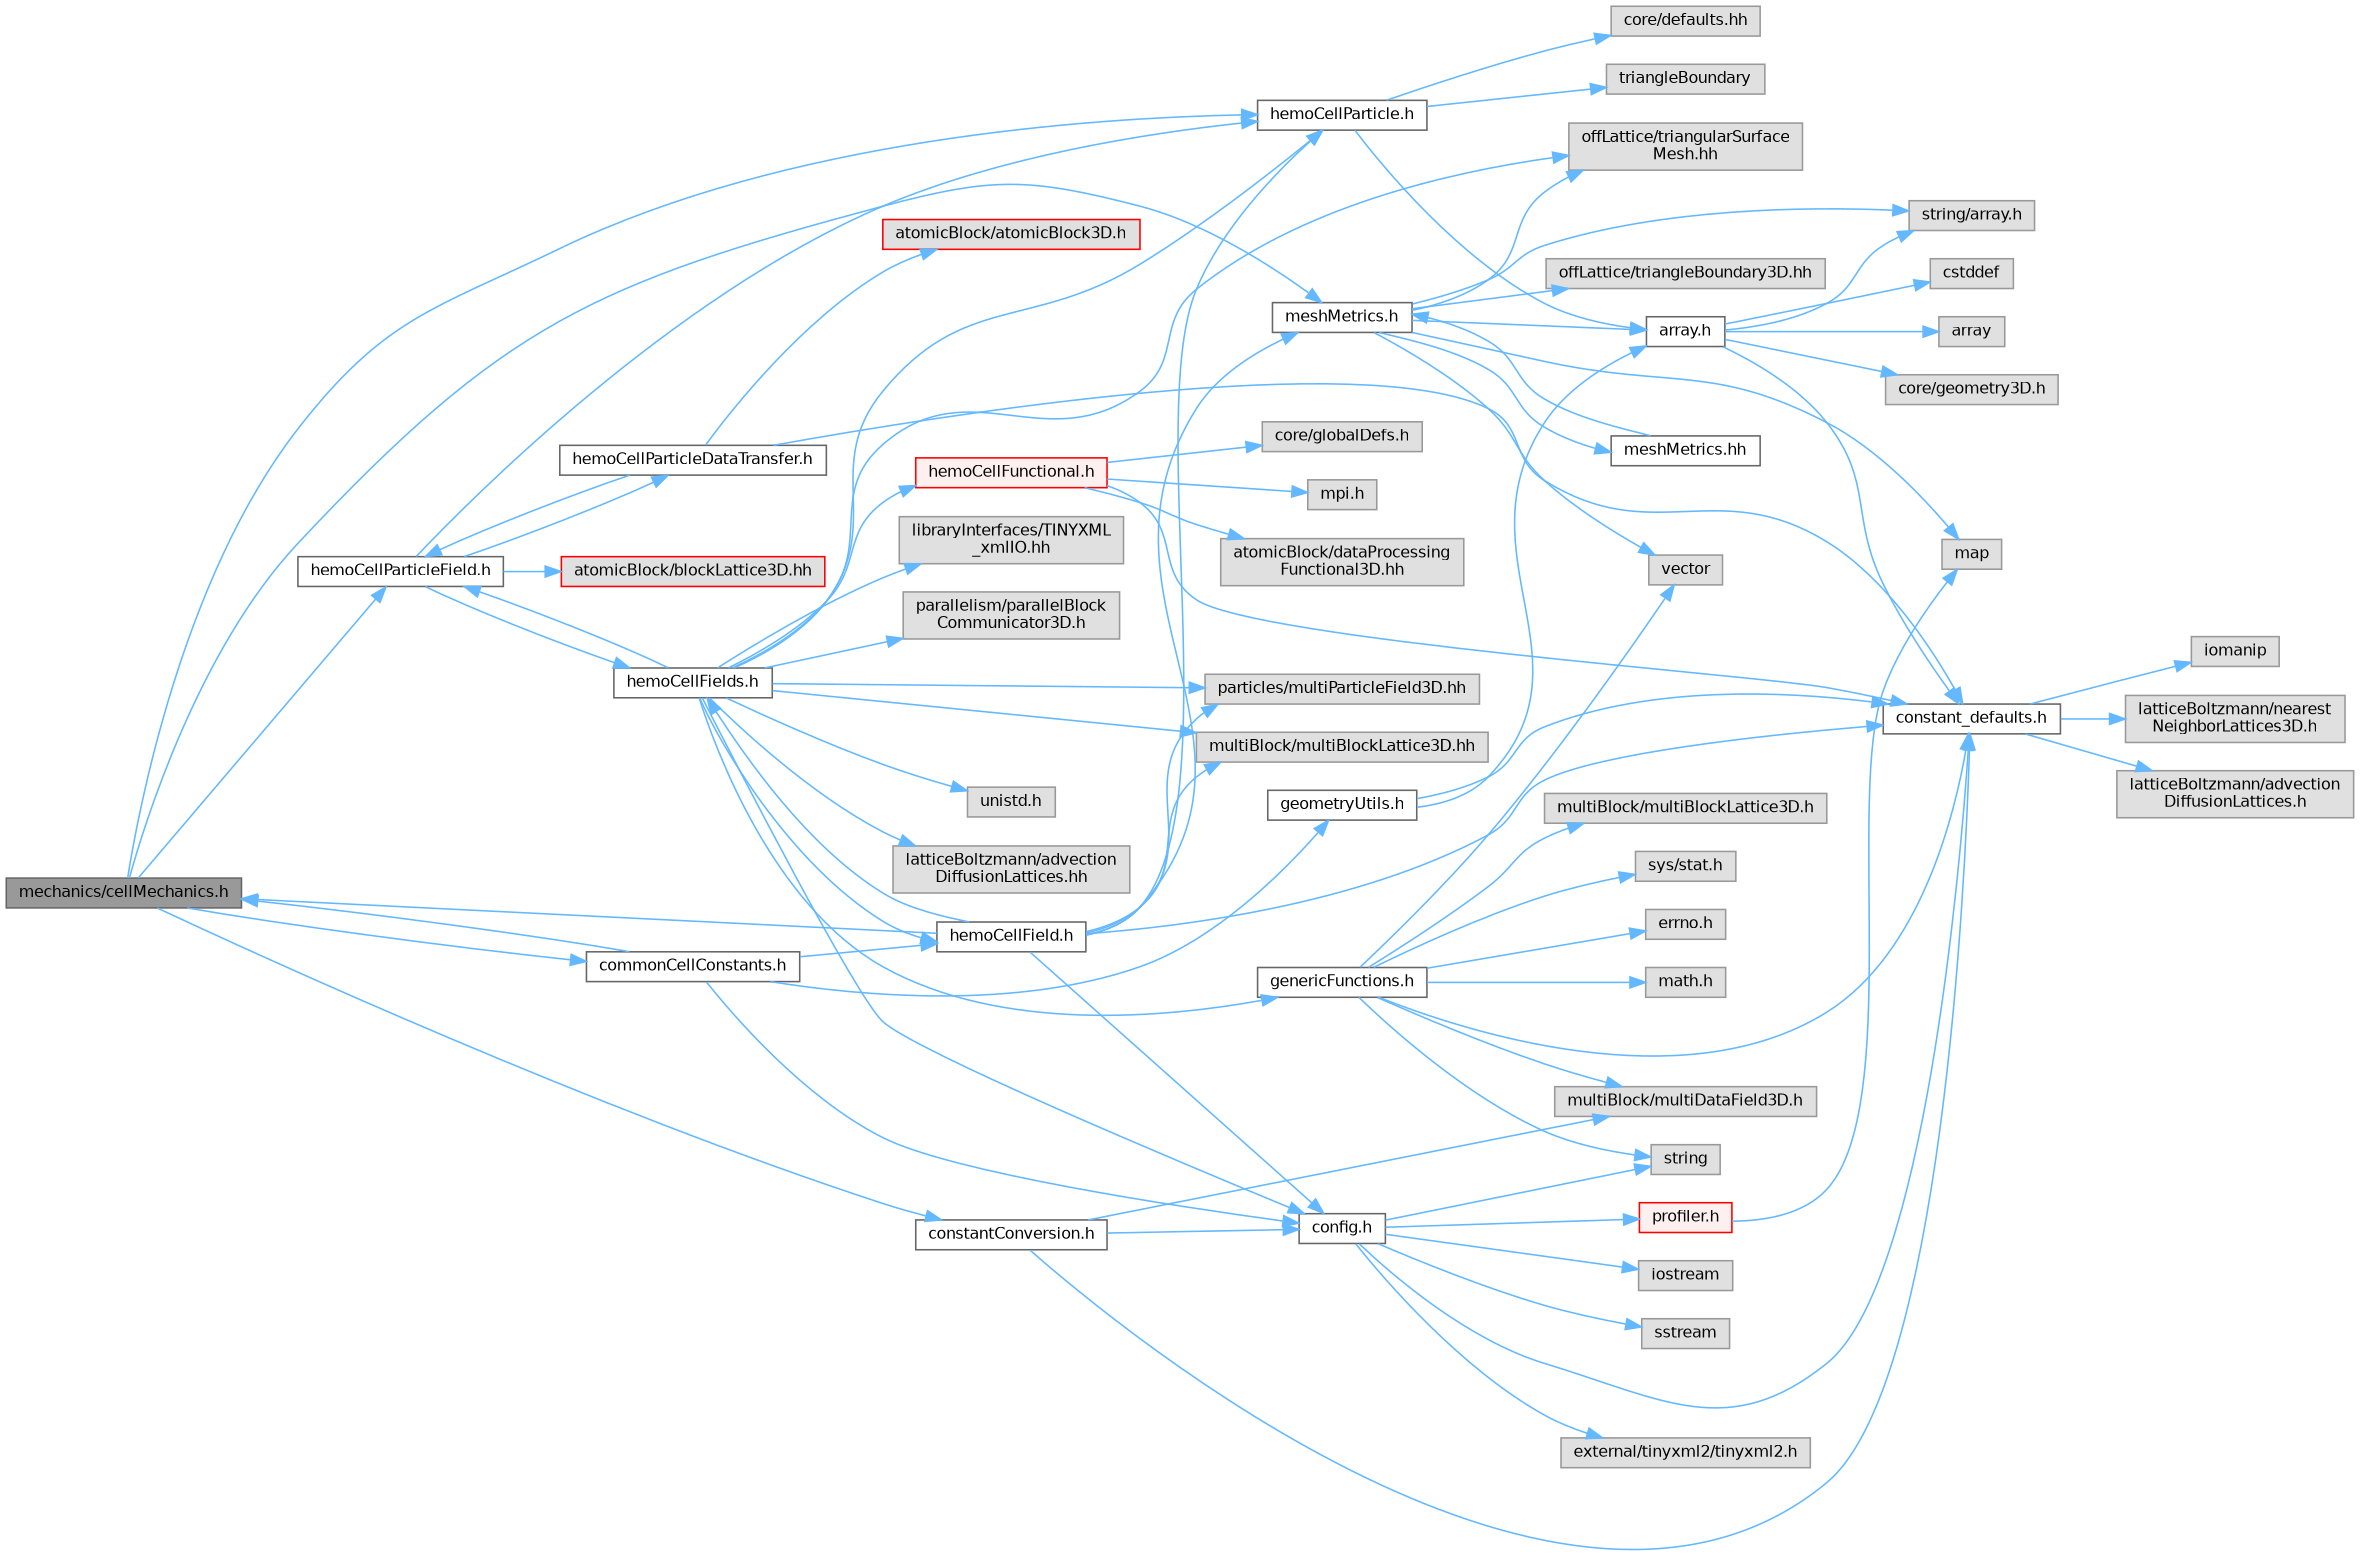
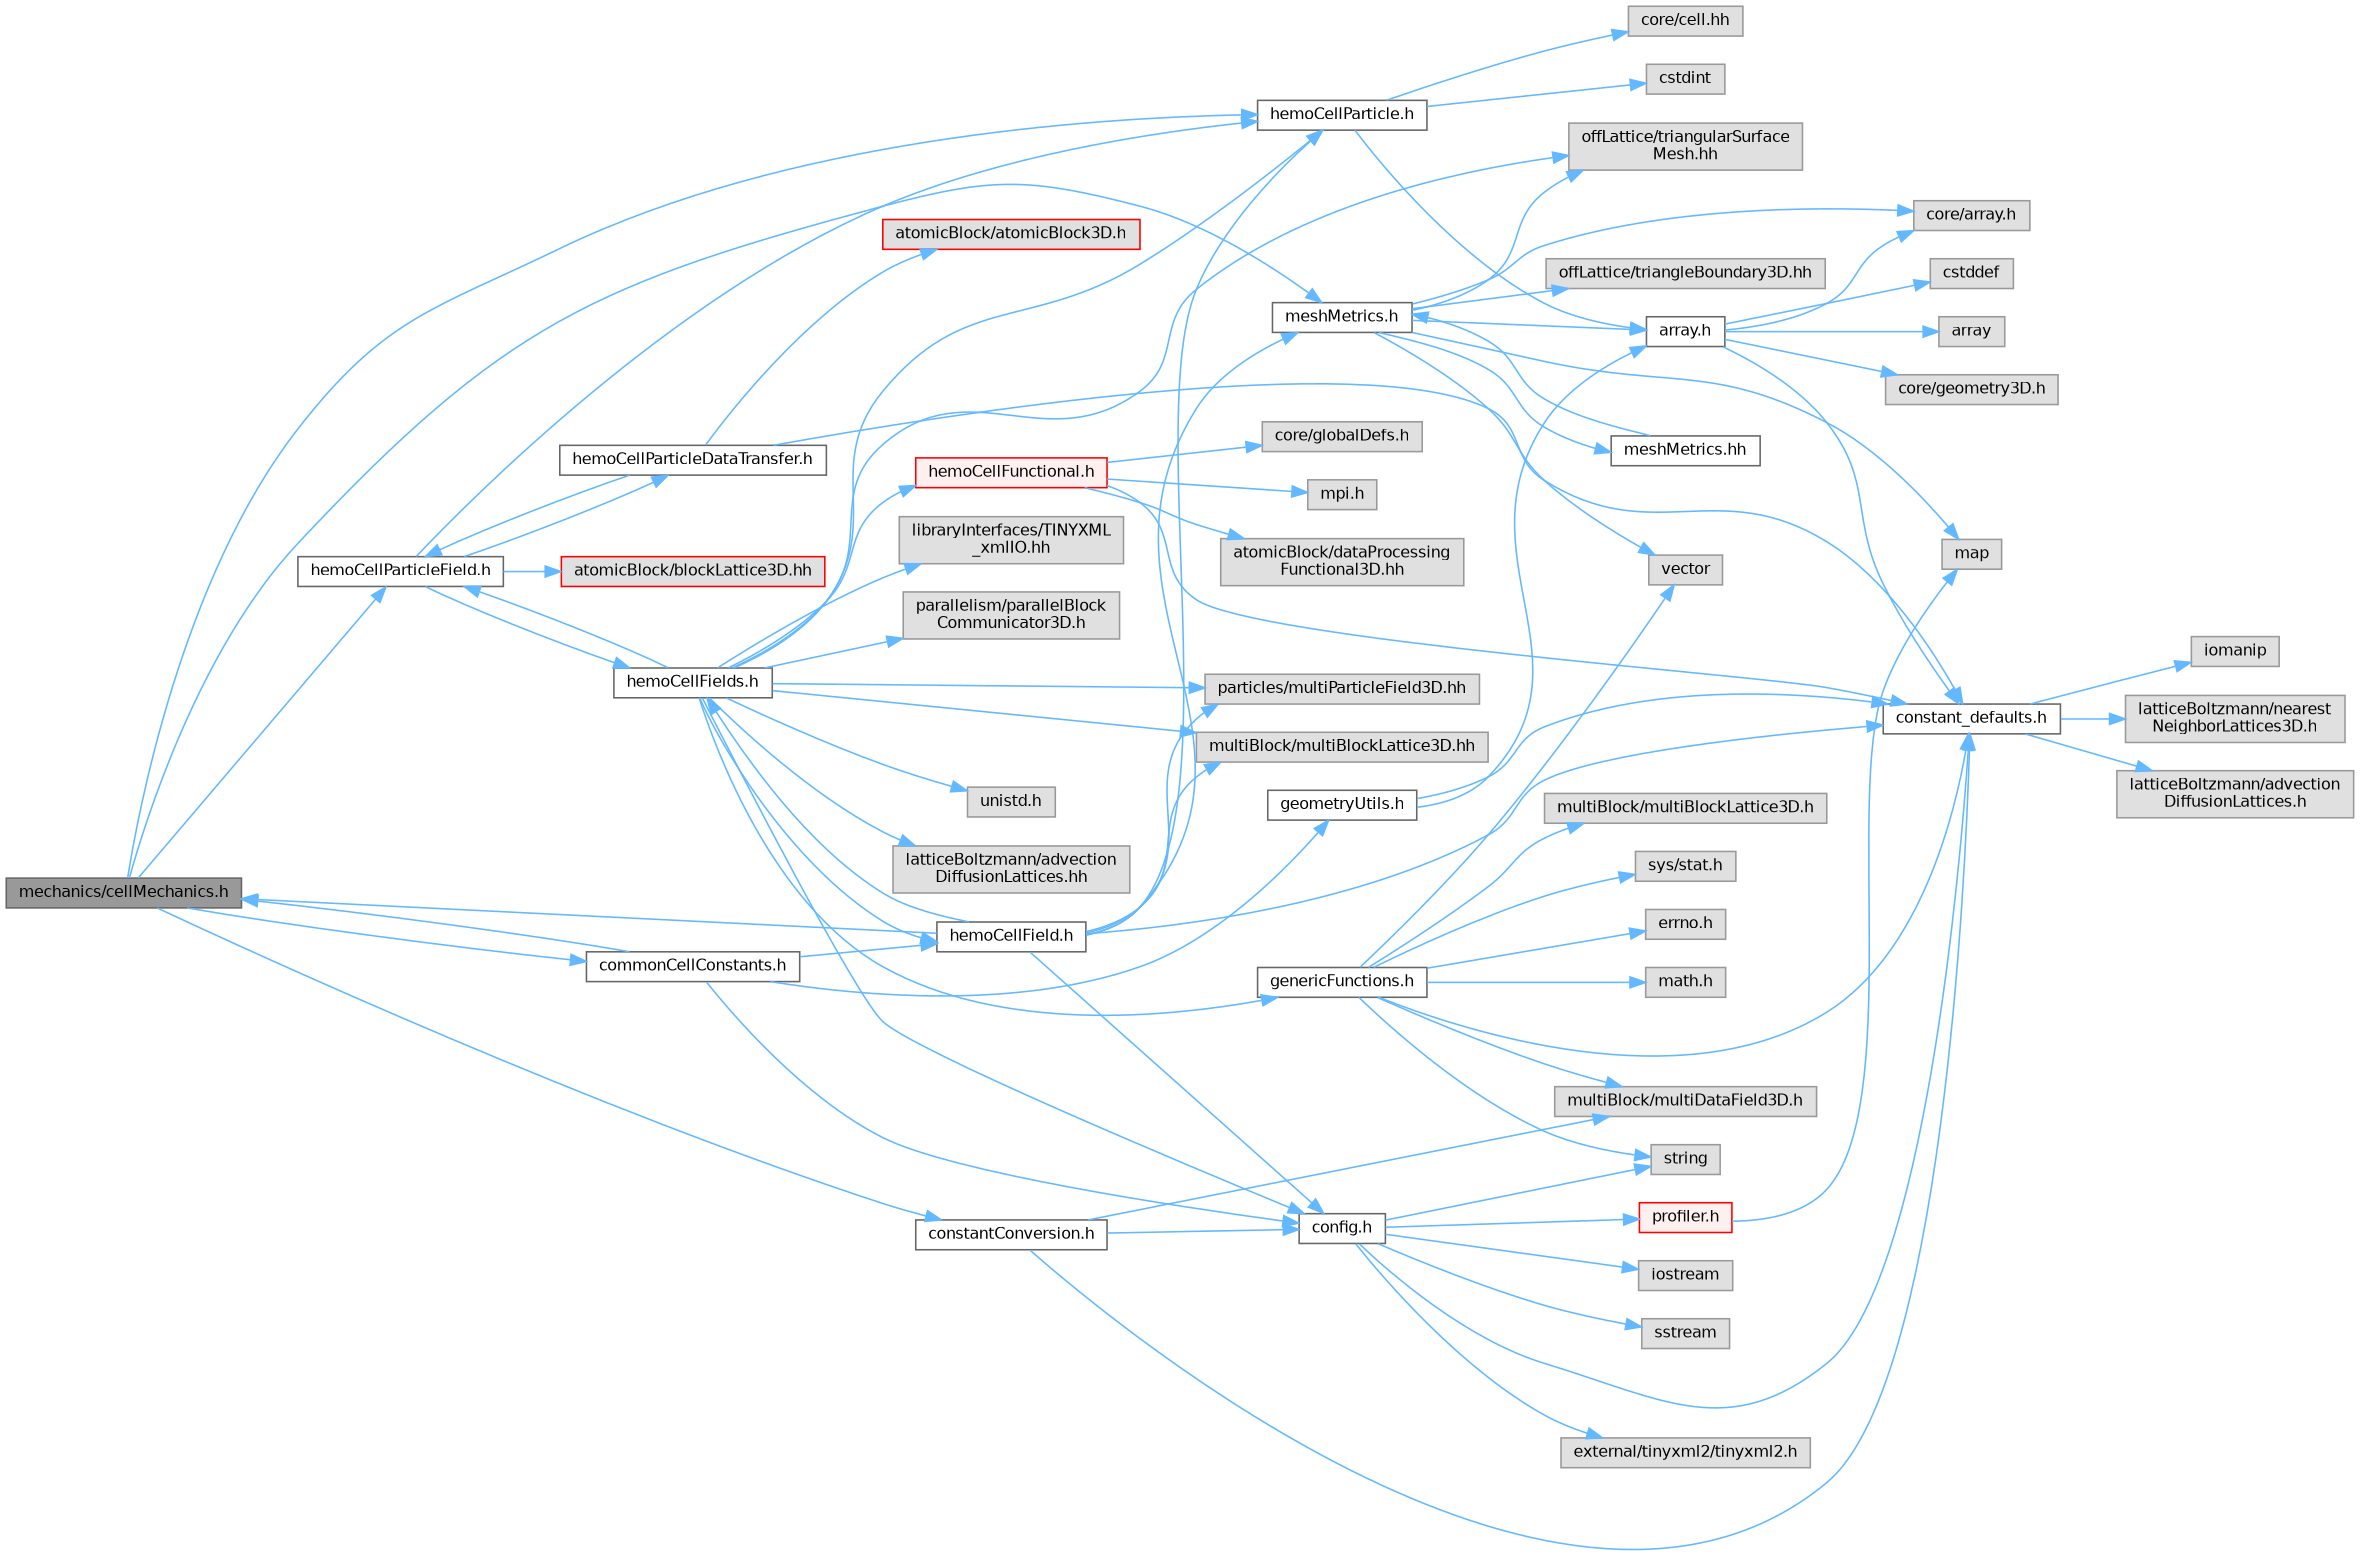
node "core/defaults.hh": label "core/defaults.hh" -> "core/cell.hh"
node "triangleBoundary": label "triangleBoundary" -> "cstdint"
node "string/array.h": label "string/array.h" -> "core/array.h"
